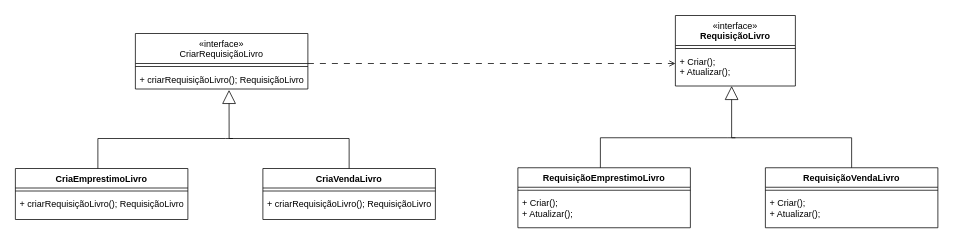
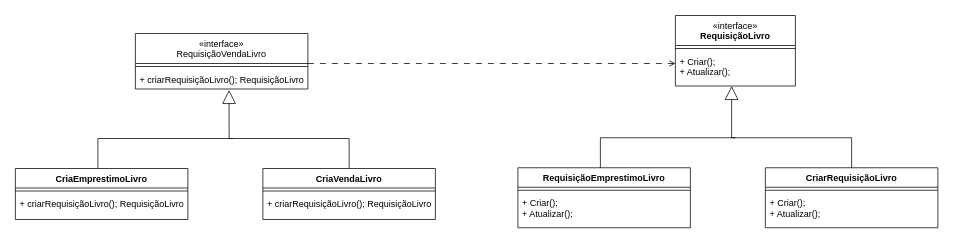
node "«interface» CriarRequisiçãoLivro": label "«interface» CriarRequisiçãoLivro" -> "«interface» RequisiçãoVendaLivro"
node "RequisiçãoVendaLivro": label "RequisiçãoVendaLivro" -> "CriarRequisiçãoLivro"
